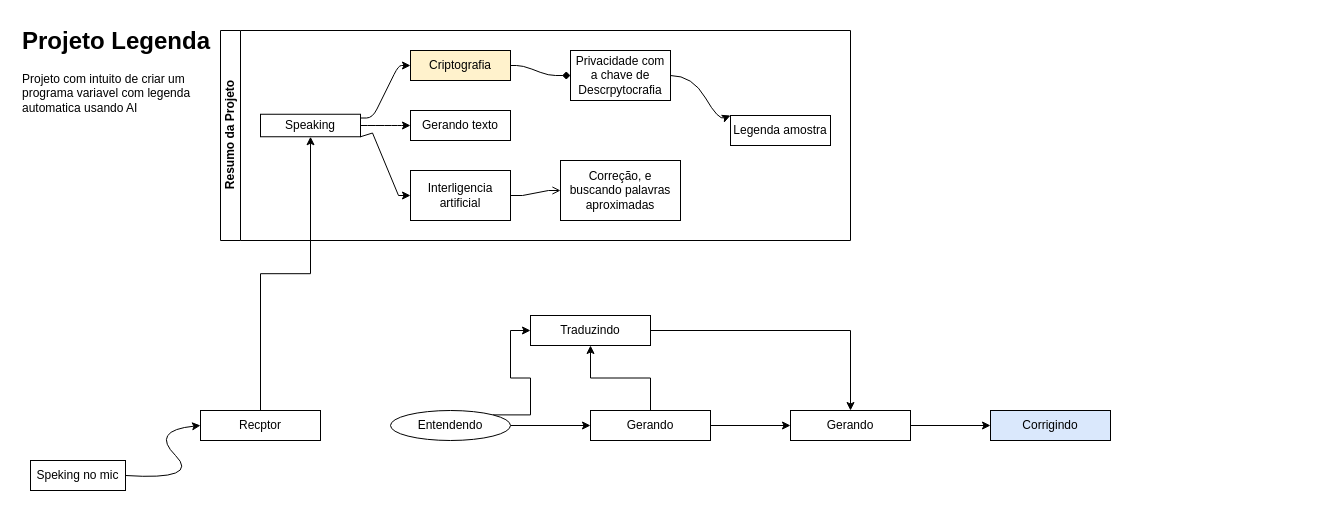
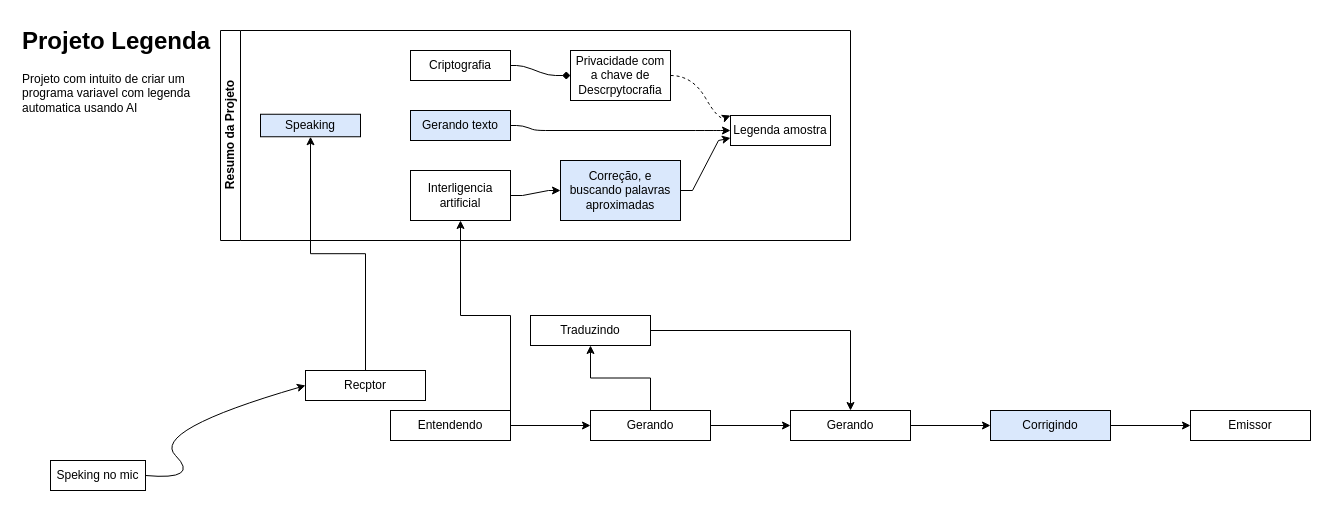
node "Criptografia": fillcolor #fff2cc -> #ffffff
edge "Privacidade com a chave de Descrpytocrafia" -> "Legenda amostra": style solid -> dashed
edge "Speaking" -> "Criptografia": removed
node "Speaking": fillcolor #ffffff -> #dae8fc
edge "Speaking" -> "Gerando texto": removed
node "Gerando texto": fillcolor #ffffff -> #dae8fc
edge "Gerando texto" -> "Legenda amostra": added
edge "Speaking" -> "Interligencia artificial": removed
edge "Correção, e buscando palavras aproximadas" -> "Legenda amostra": added
edge "Interligencia artificial" -> "Correção, e buscando palavras aproximadas": arrowhead open -> classic
node "Correção, e buscando palavras aproximadas": fillcolor #ffffff -> #dae8fc
edge "Entendendo" -> "Traduzindo": now "Entendendo" -> "Interligencia artificial"
node "Recptor": moved (261, 426) -> (366, 386)
node "Entendendo": shape ellipse -> rectangle
edge "Corrigindo" -> "Emissor": added
node "Emissor": added
node "Speking no mic": moved (78, 476) -> (98, 476)
